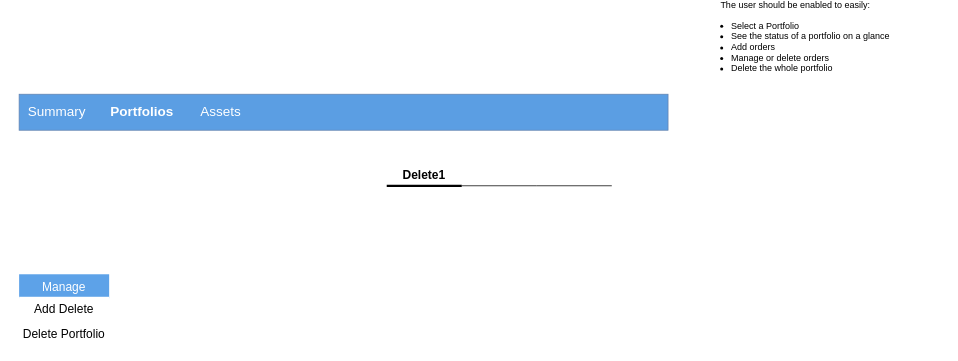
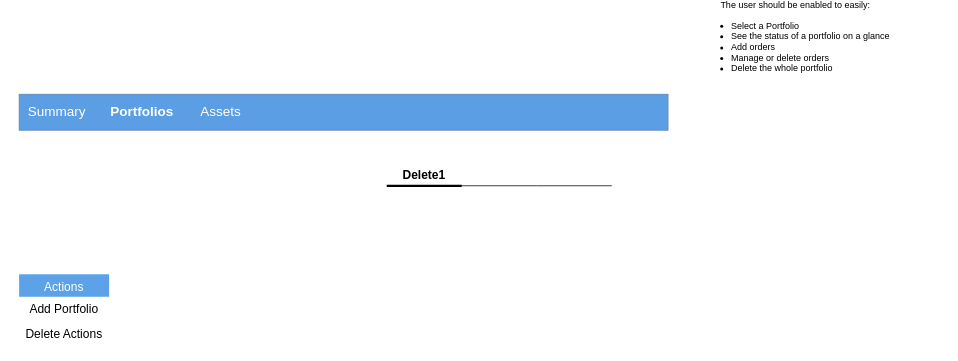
node "Manage": label "Manage" -> "Actions"
node "Add Delete": label "Add Delete" -> "Add Portfolio"
node "Delete Portfolio": label "Delete Portfolio" -> "Delete Actions"
